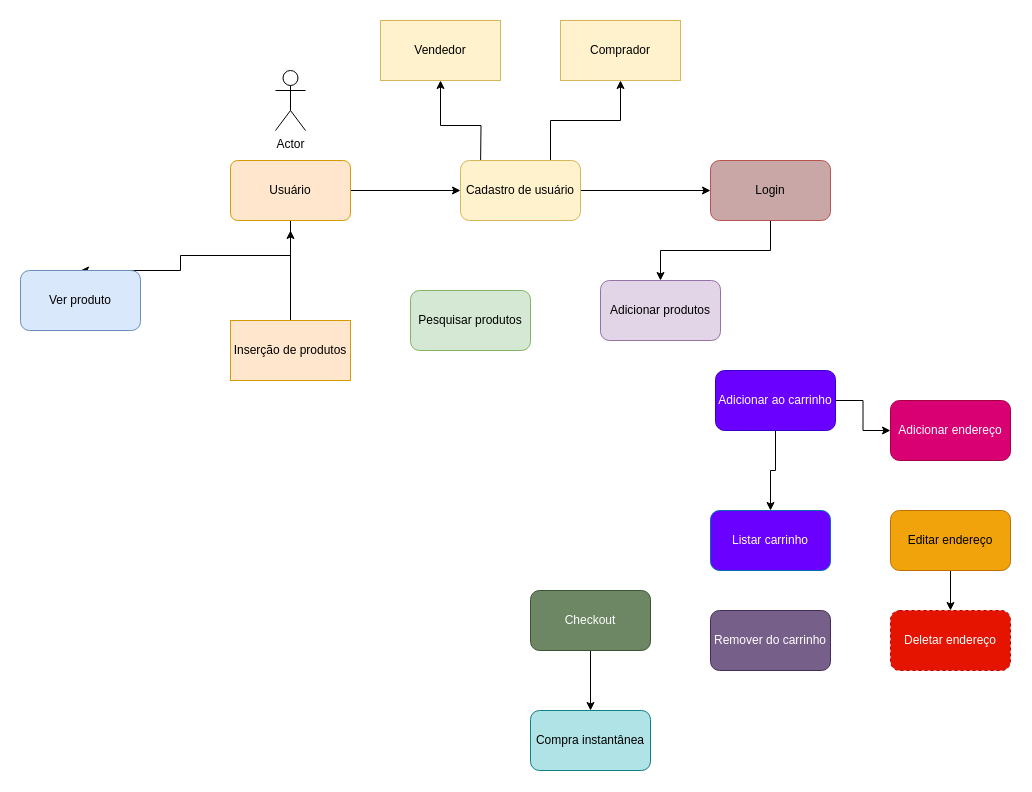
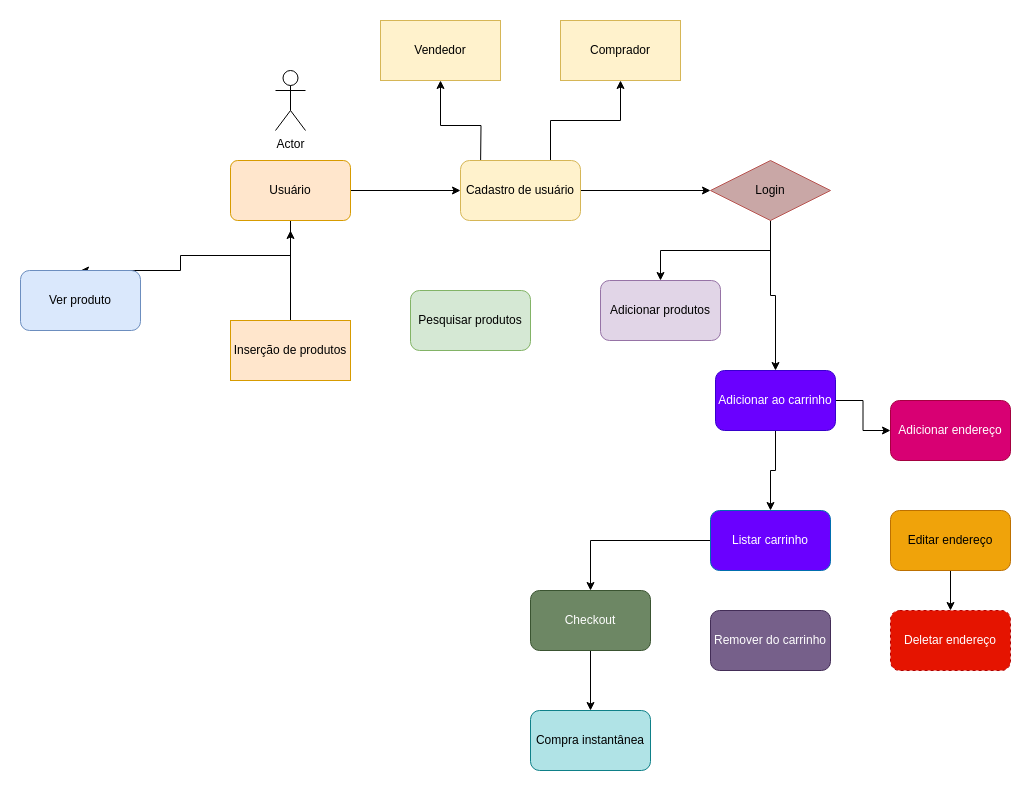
node "Login": shape rounded rectangle -> diamond
edge "Login" -> "Adicionar ao carrinho": added
edge "Listar carrinho" -> "Checkout": added
